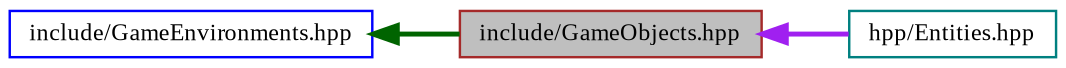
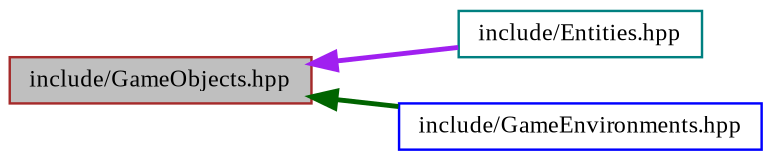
edge "include/GameObjects.hpp" -> "include/GameEnvironments.hpp": reversed
node "hpp/Entities.hpp": label "hpp/Entities.hpp" -> "include/Entities.hpp"
